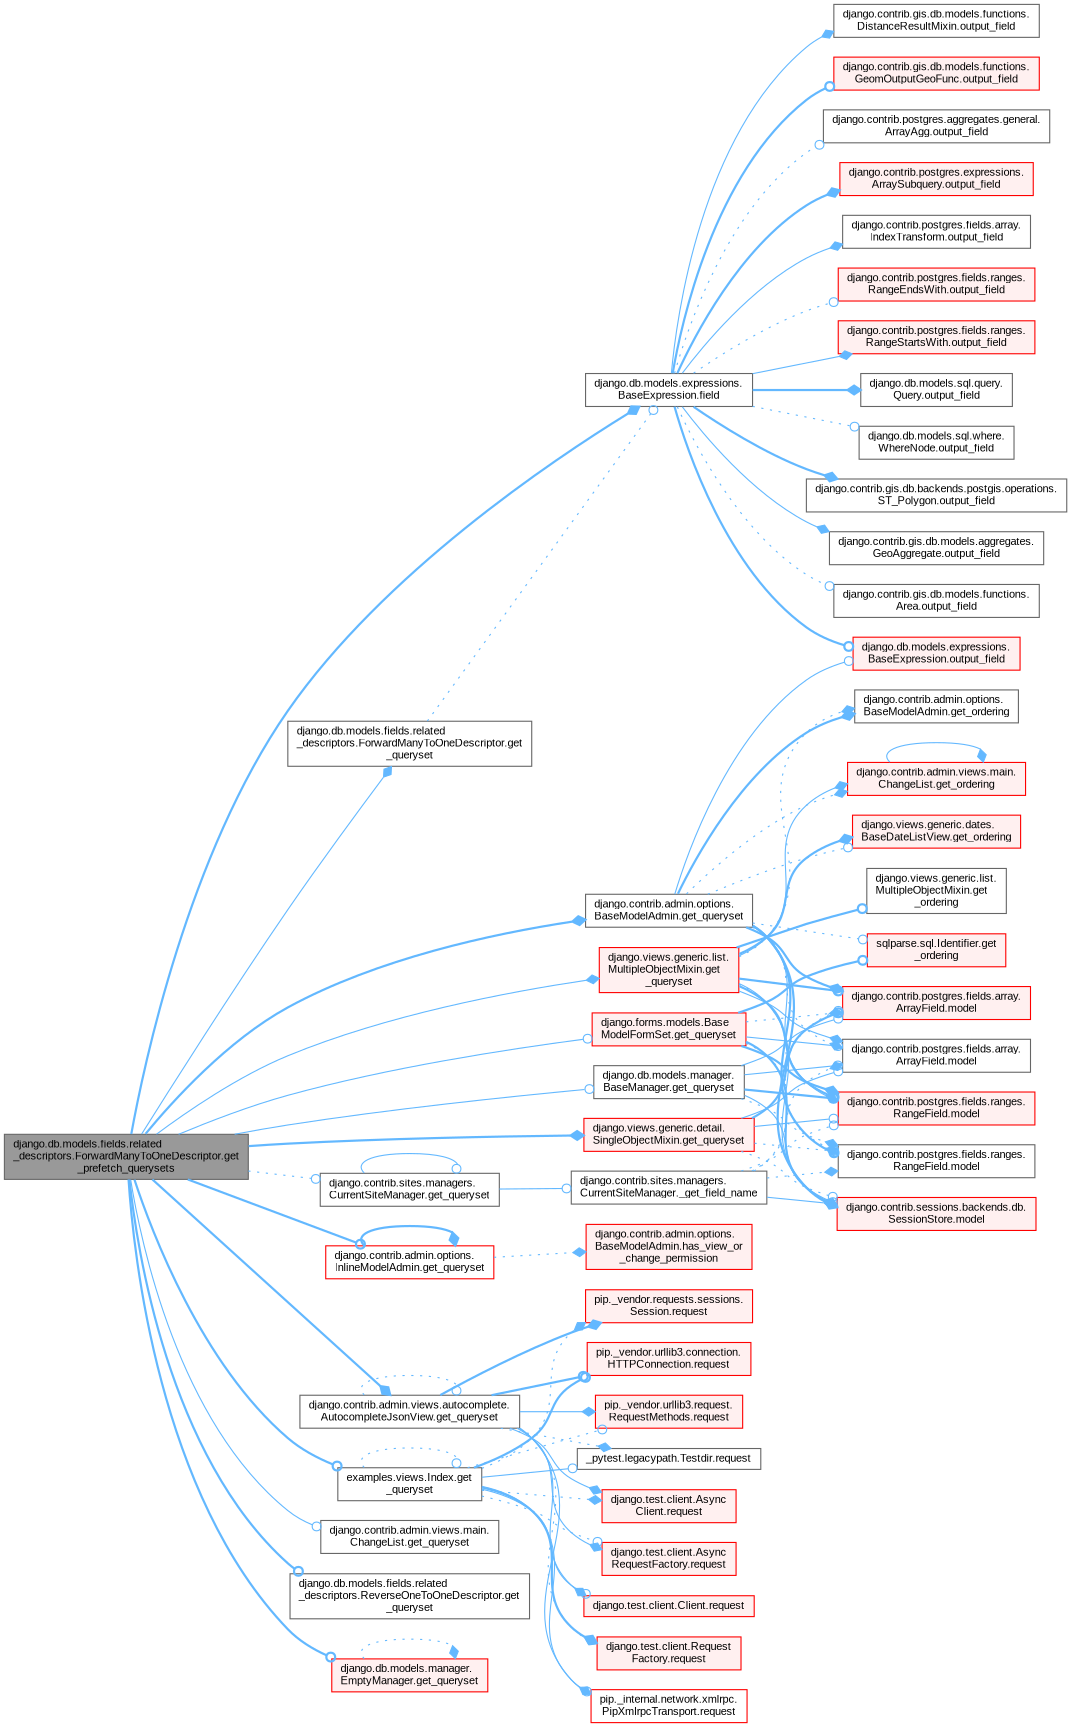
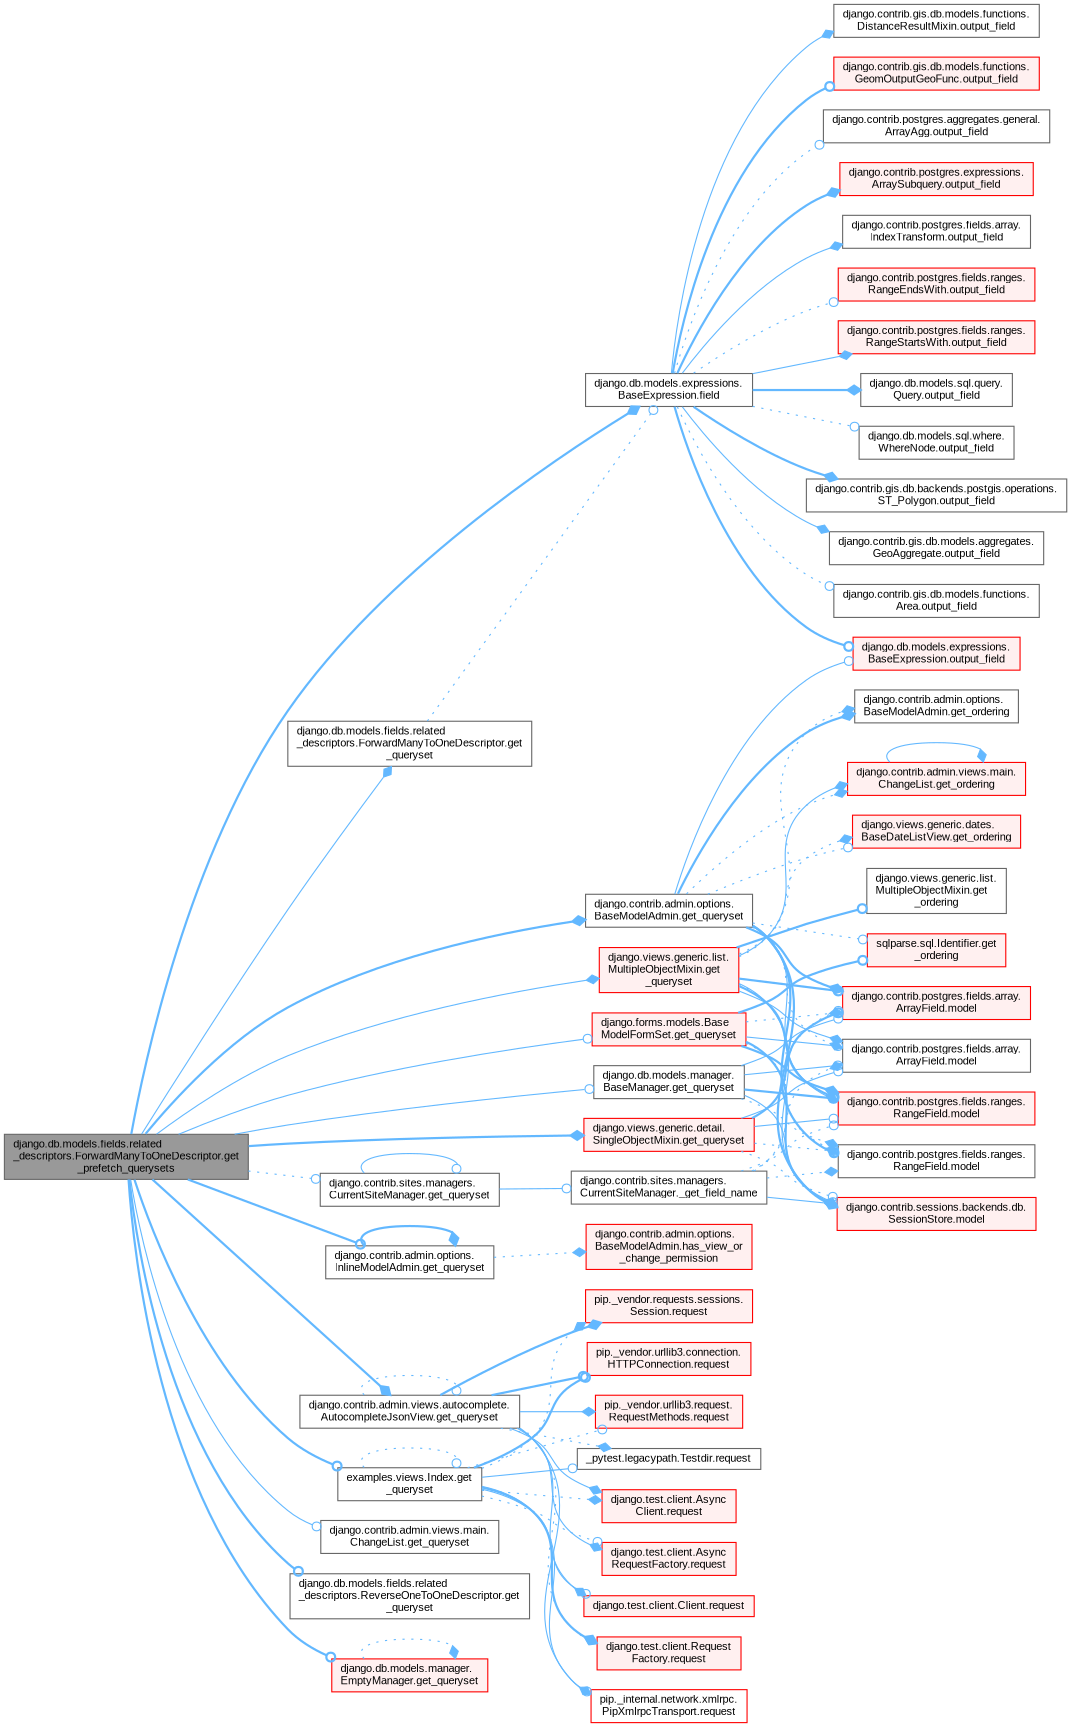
edge "django.views.generic.list. MultipleObjectMixin.get _queryset" -> "django.views.generic.dates. BaseDateListView.get_ordering": style bold -> dotted
node "django.contrib.admin.options. InlineModelAdmin.get_queryset": color red -> grey40
